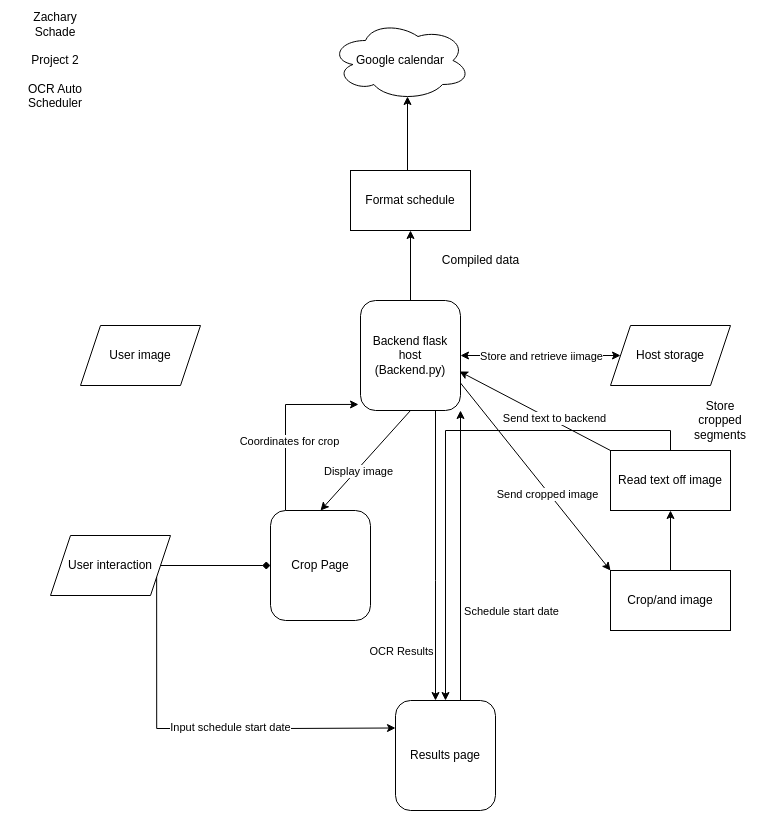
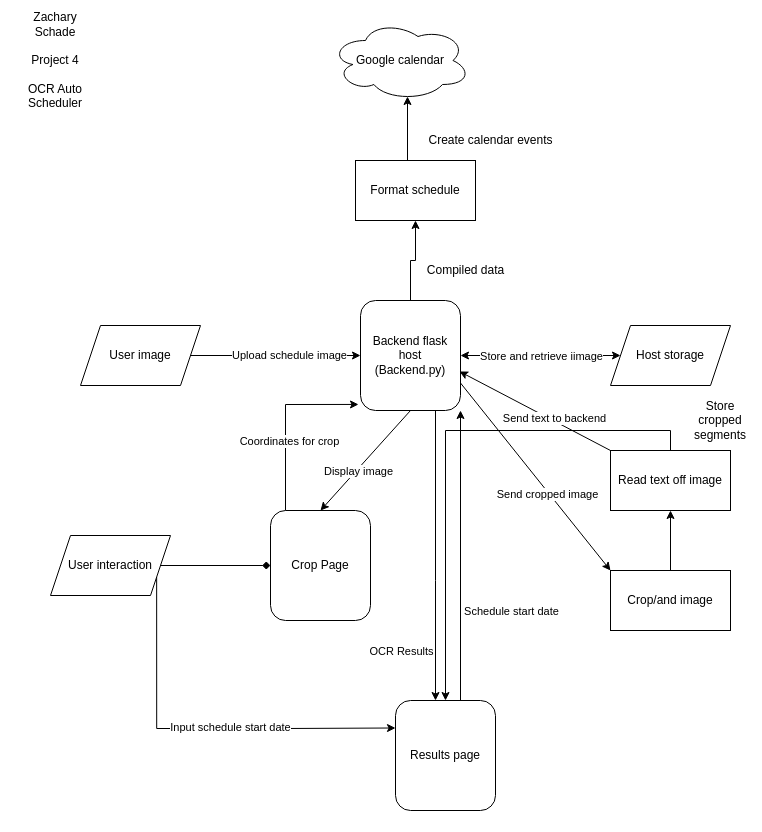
node "Zachary Schade Project 2 OCR Auto Scheduler": label "Zachary Schade Project 2 OCR Auto Scheduler" -> "Zachary Schade Project 4 OCR Auto Scheduler"
node "Create calendar events": added
node "Format schedule": moved (411, 201) -> (416, 191)
node "Compiled data": moved (481, 261) -> (466, 271)
edge "User image" -> "Backend flask host (Backend.py)": added, label "Upload schedule image"
